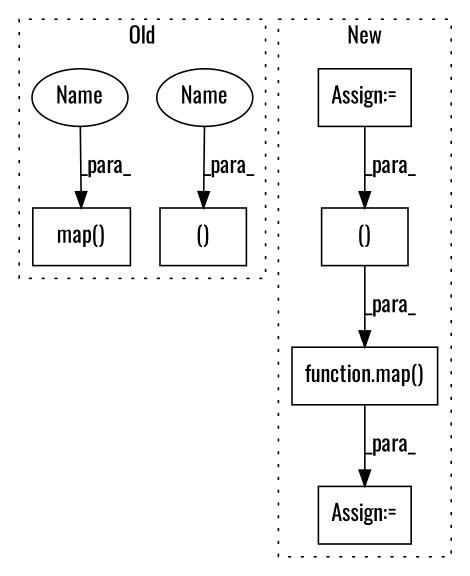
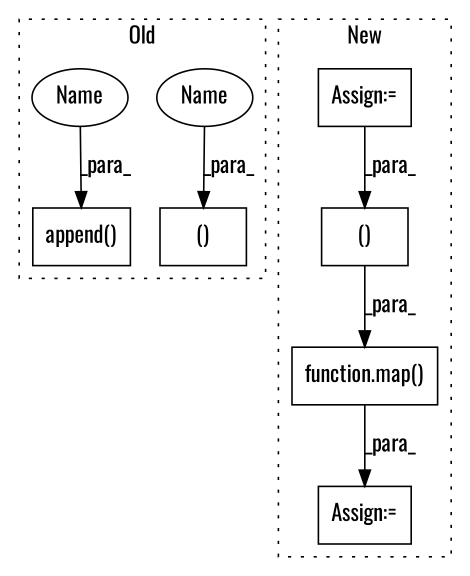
node "map()": label "map()" -> "append()"
